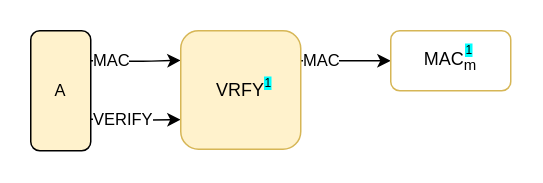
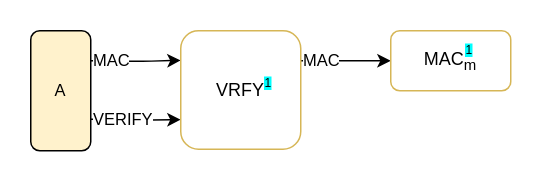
node "VRFY": fillcolor #fff2cc -> #ffffff
